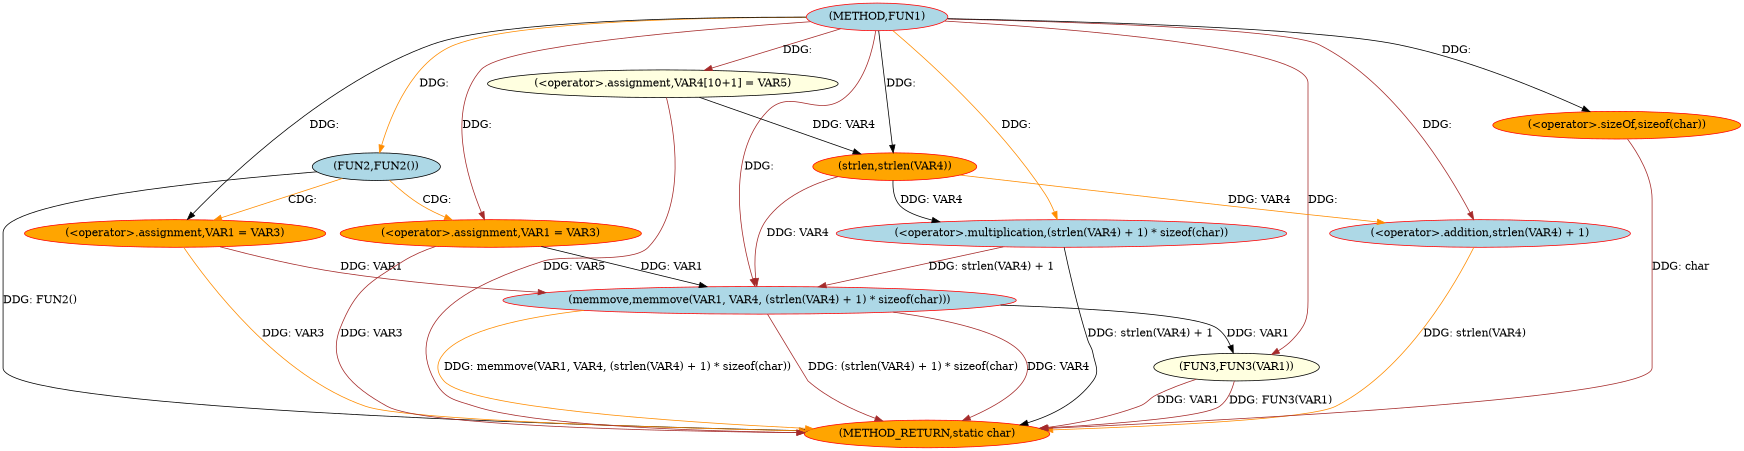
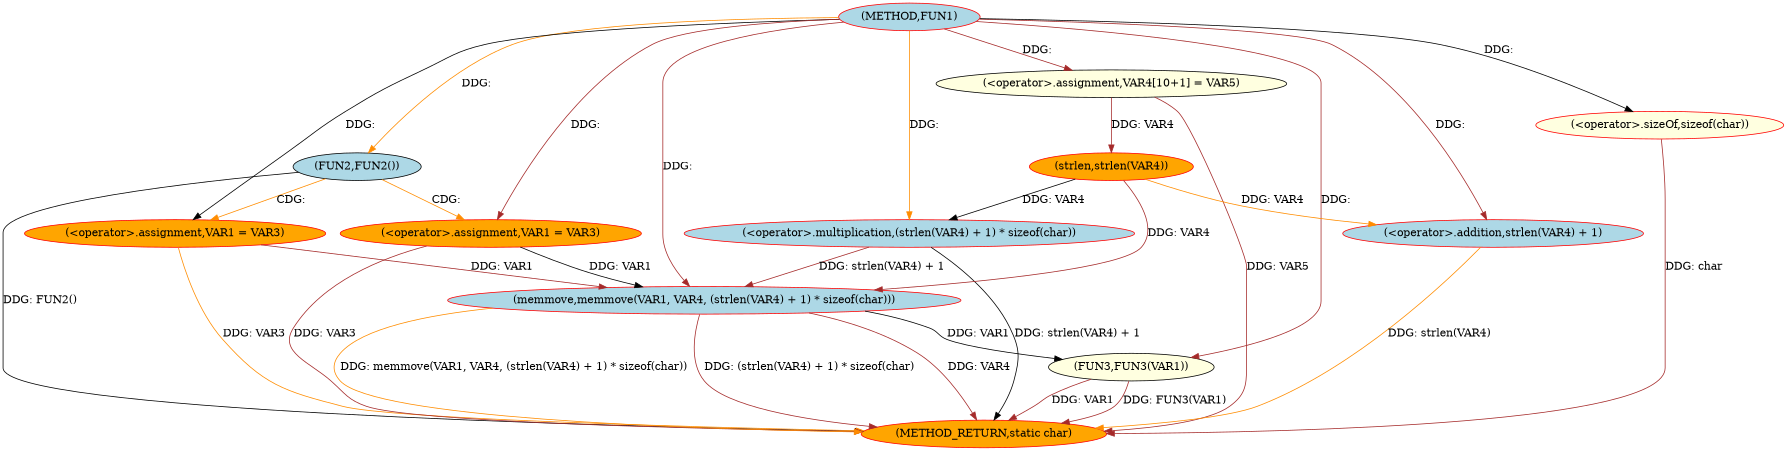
edge "(METHOD,FUN1)" -> "(strlen,strlen(VAR4))": removed, label "DDG:"
edge "(<operator>.assignment,VAR4[10+1] = VAR5)" -> "(strlen,strlen(VAR4))": color black -> brown
node "(<operator>.sizeOf,sizeof(char))": fillcolor orange -> lightyellow
